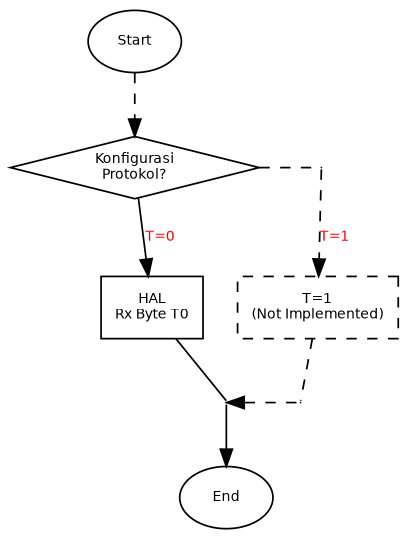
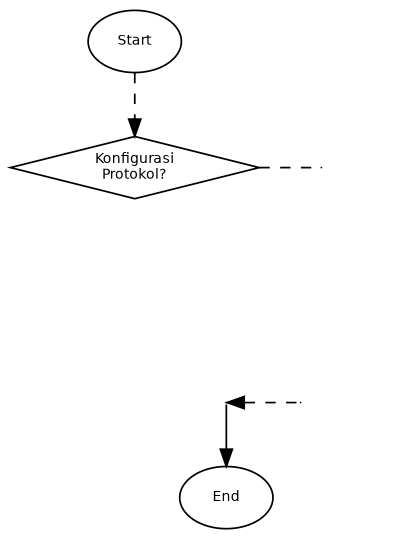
node "HAL Rx Byte T0": removed
node "T=1 (Not Implemented)": removed
